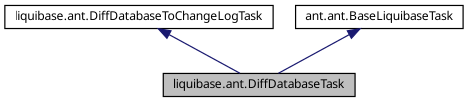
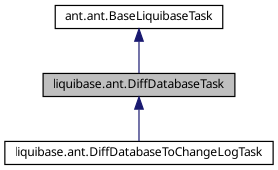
edge "liquibase.ant.DiffDatabaseTask" -> "liquibase.ant.DiffDatabaseToChangeLogTask": reversed
